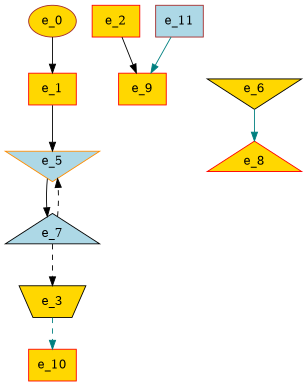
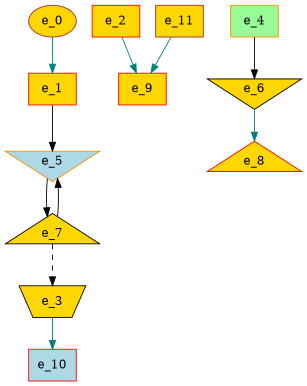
node "e_11": fillcolor lightblue -> gold
node "e_4": added
edge "e_0" -> "e_1": color black -> teal
edge "e_2" -> "e_9": color black -> teal
edge "e_7" -> "e_5": style dashed -> solid
node "e_7": fillcolor lightblue -> gold
edge "e_3" -> "e_10": style dashed -> solid
node "e_10": fillcolor gold -> lightblue
